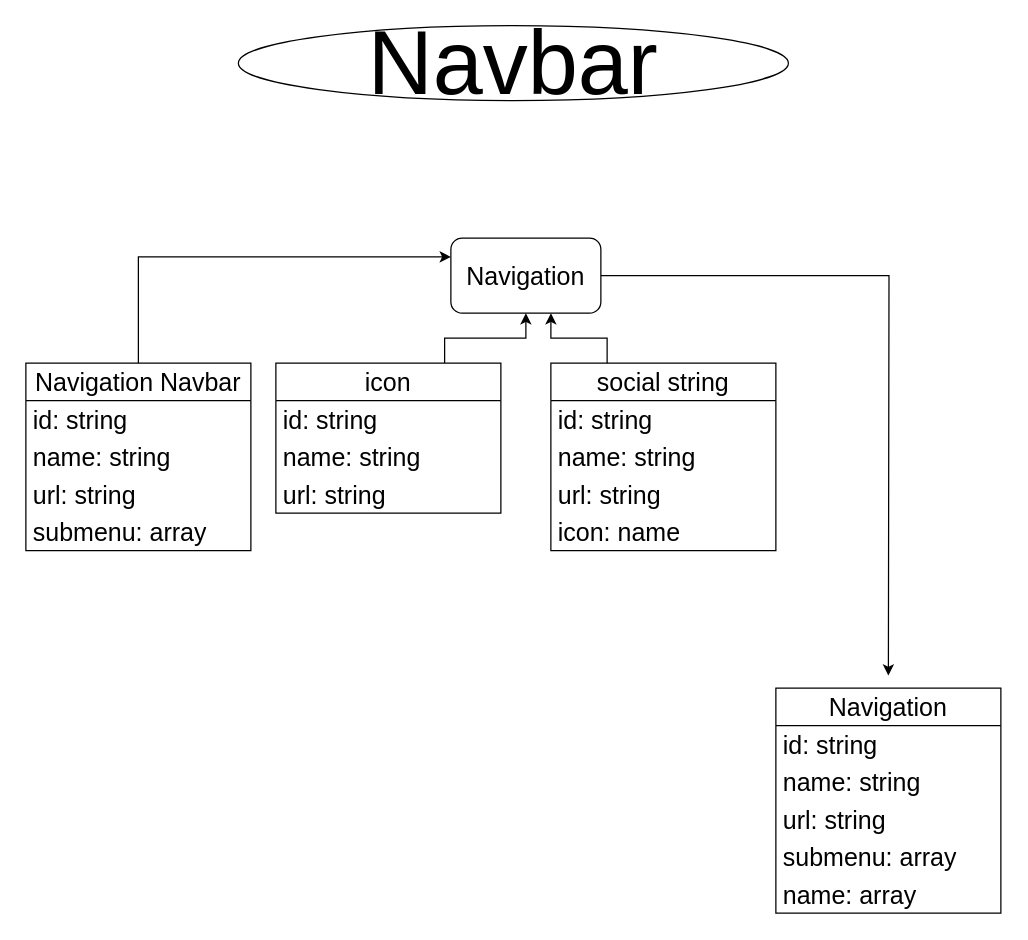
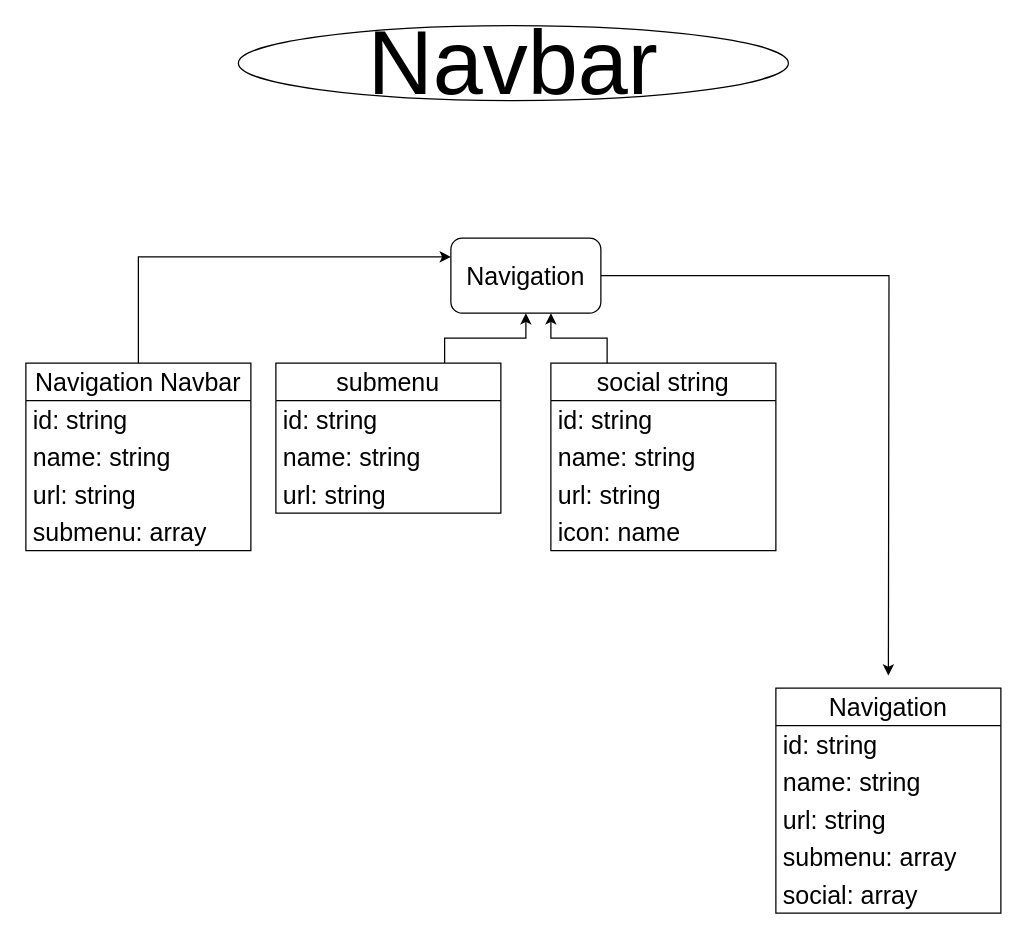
node "icon": label "icon" -> "submenu"
node "name: array": label "name: array" -> "social: array"
